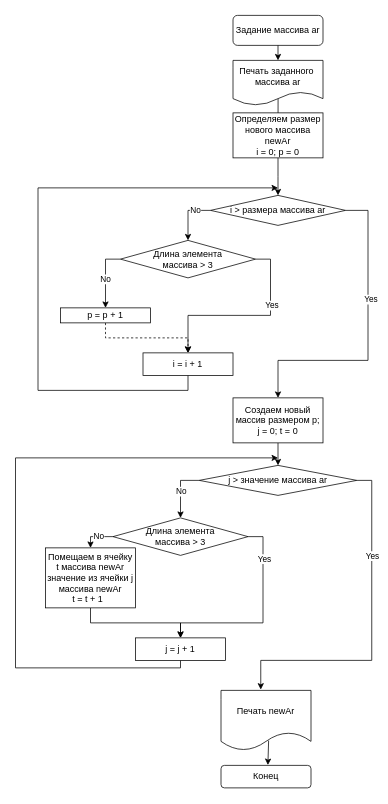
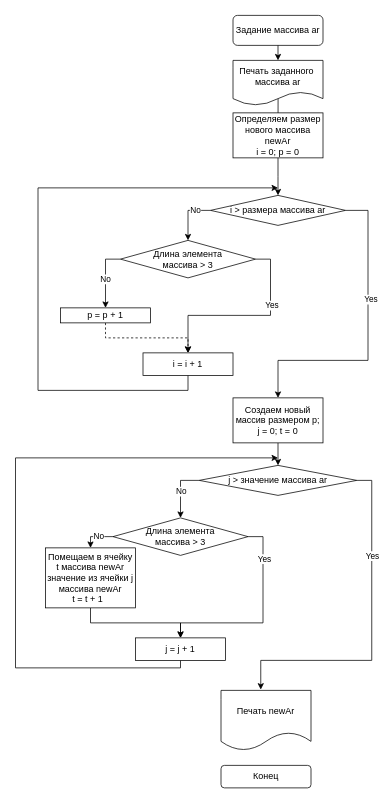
edge "Печать newAr" -> "Конец": removed
